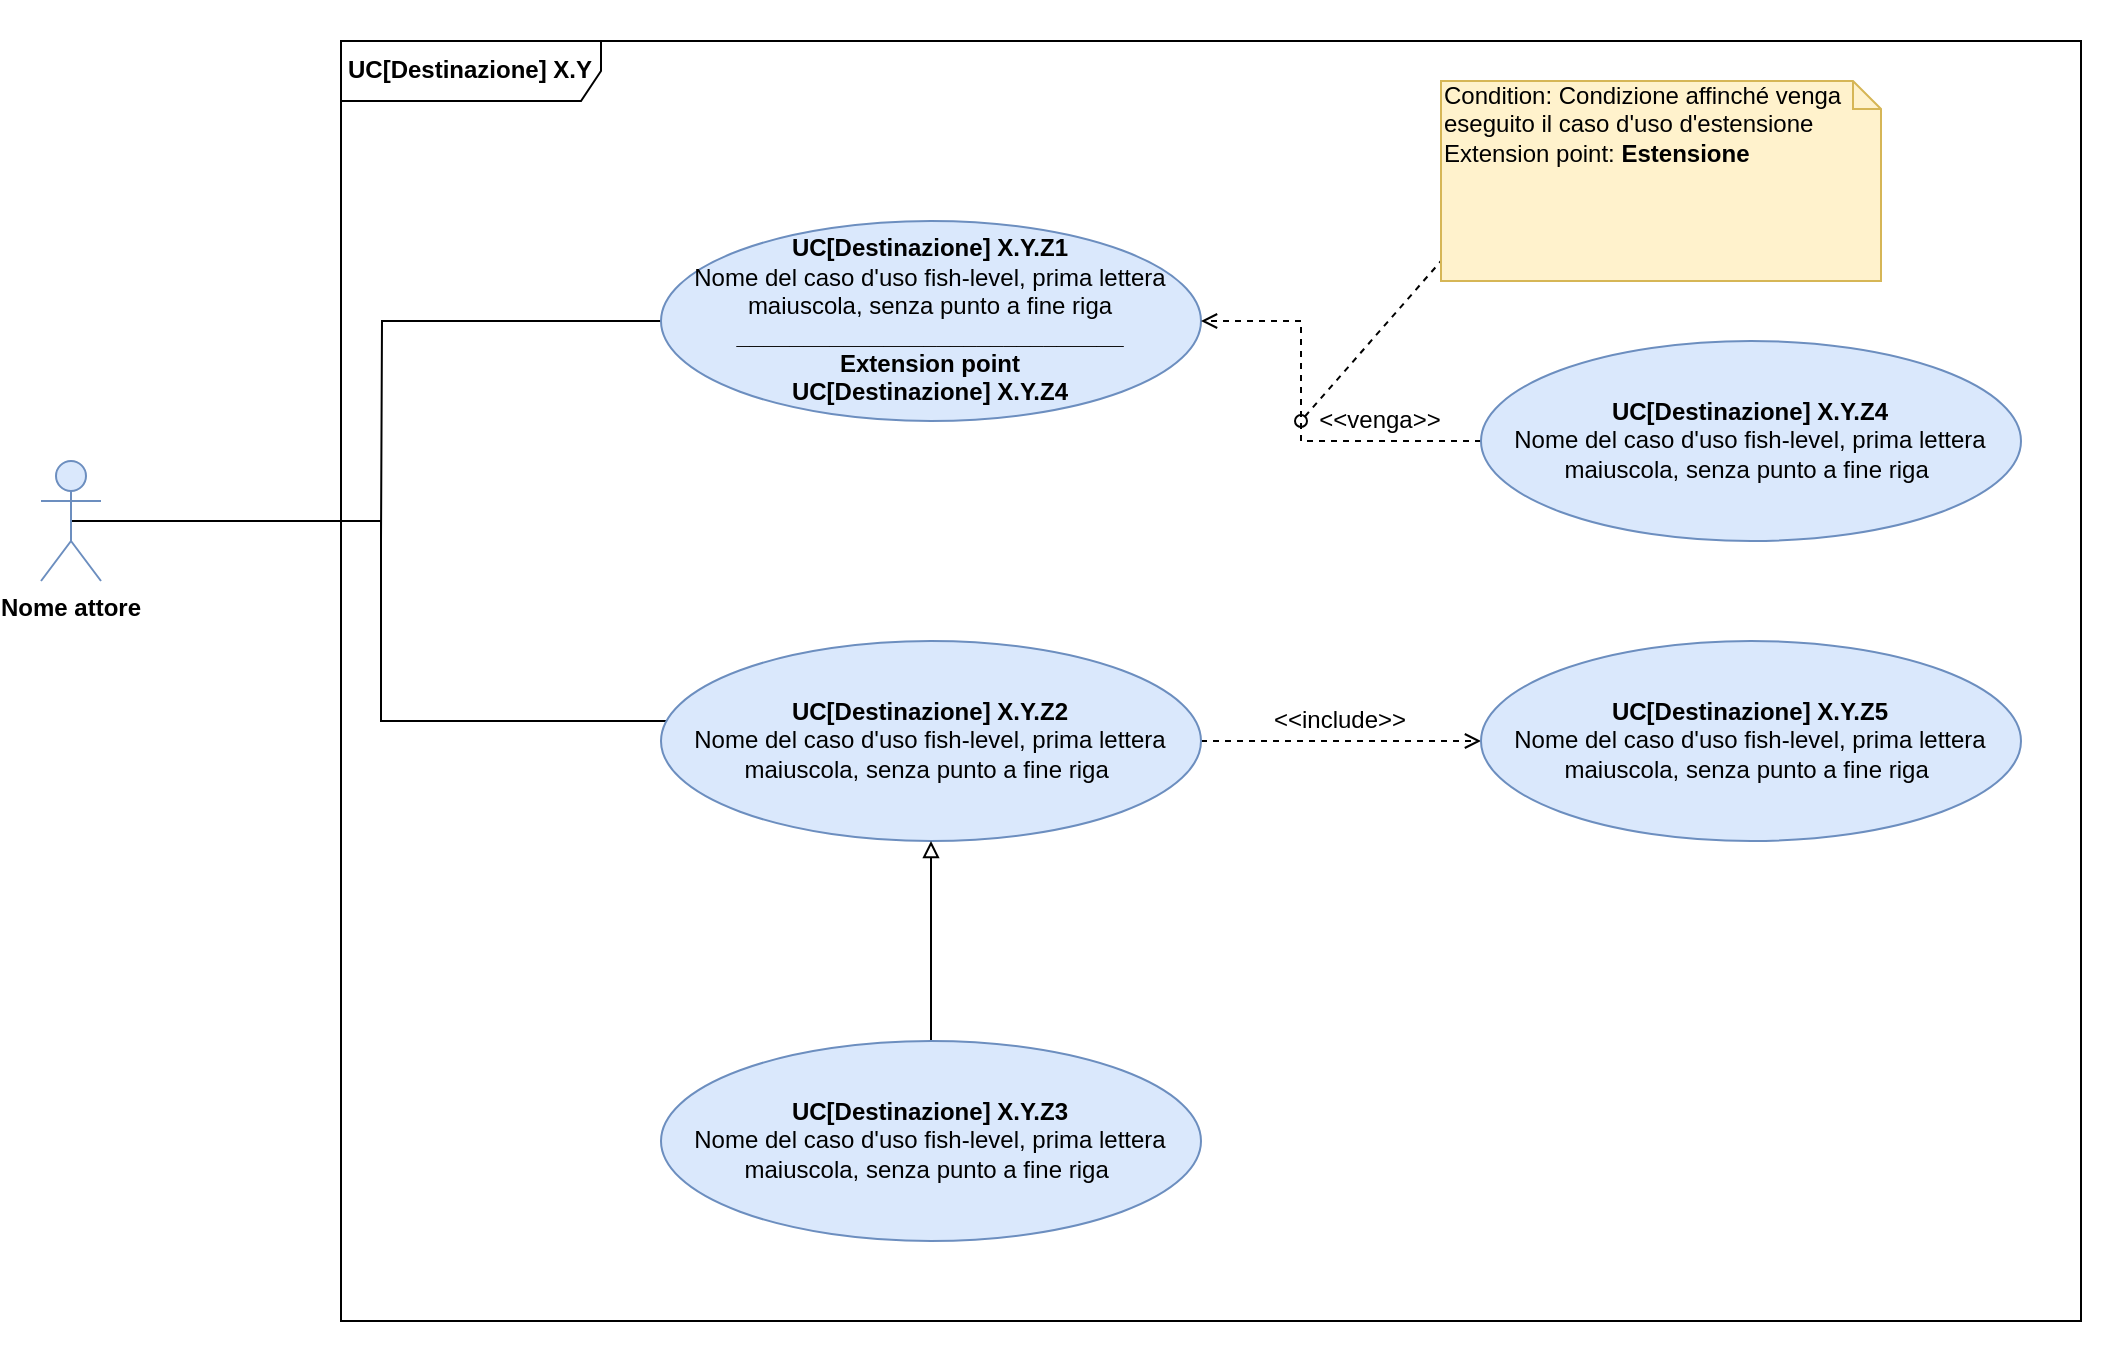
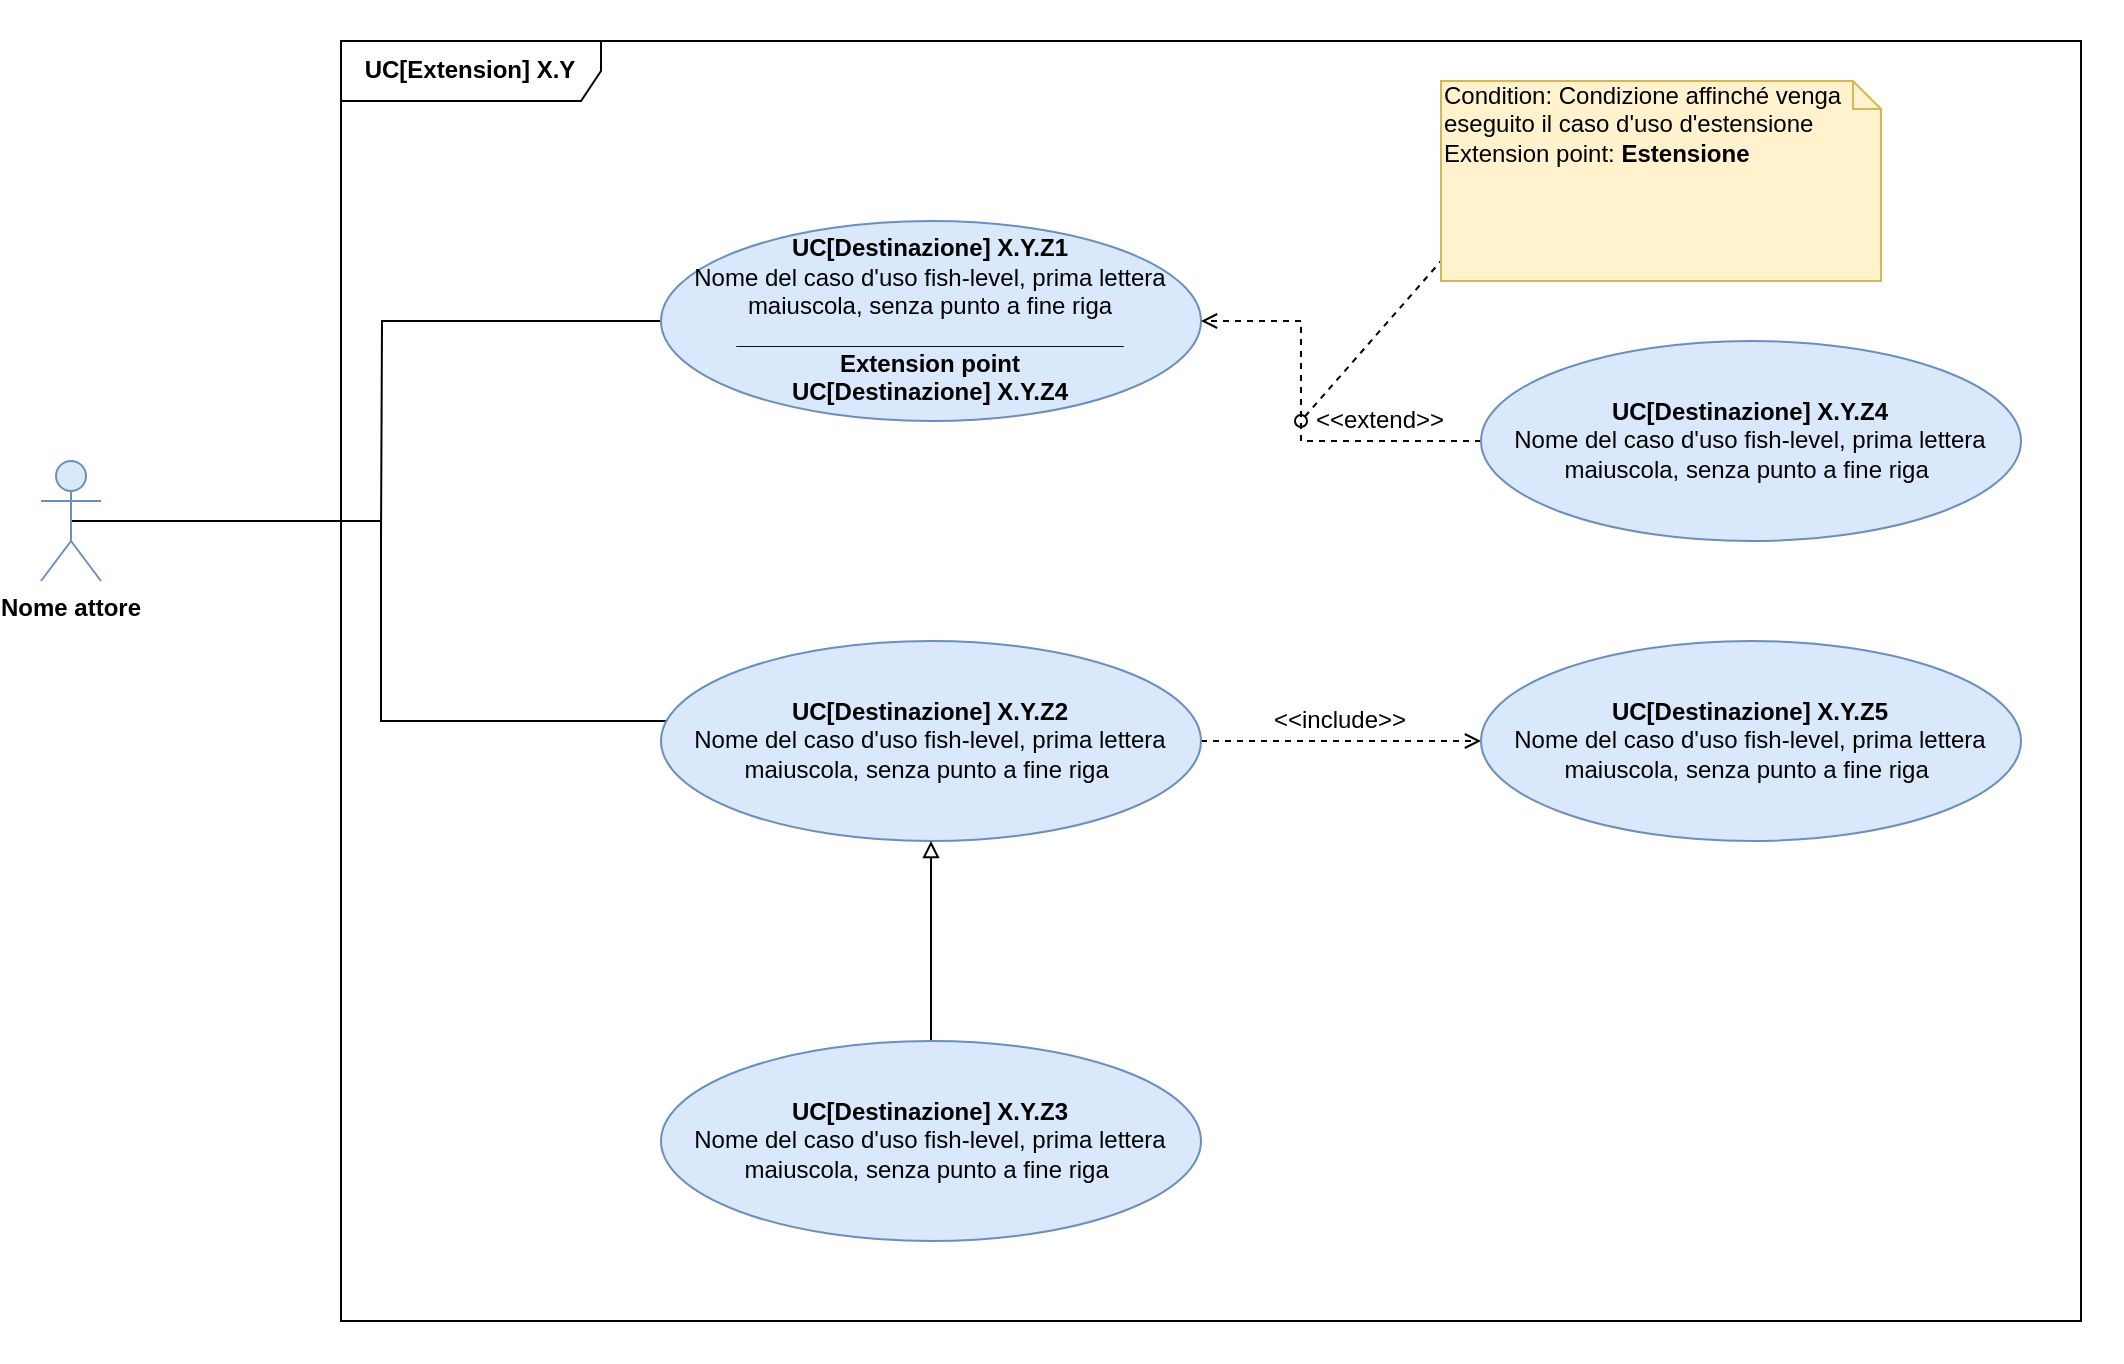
node "UC[Destinazione] X.Y": label "UC[Destinazione] X.Y" -> "UC[Extension] X.Y"
node "<<venga>>": label "<<venga>>" -> "<<extend>>"
